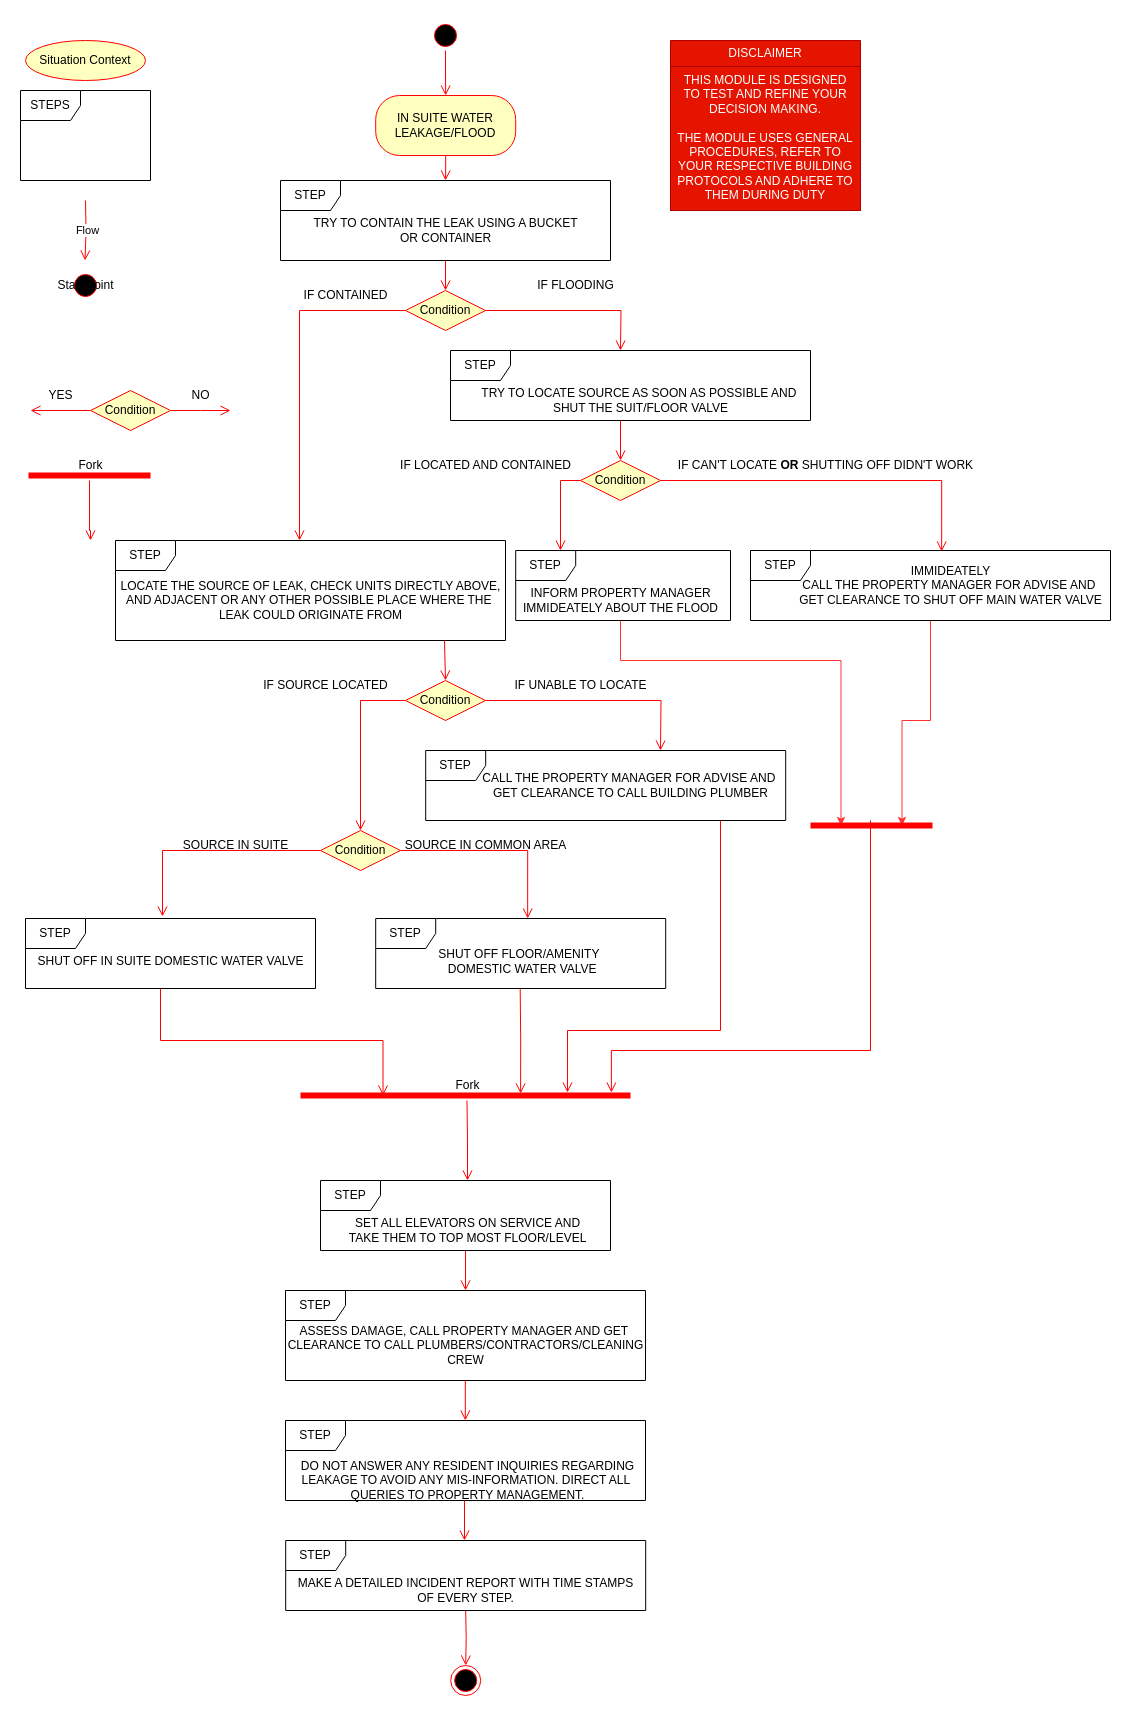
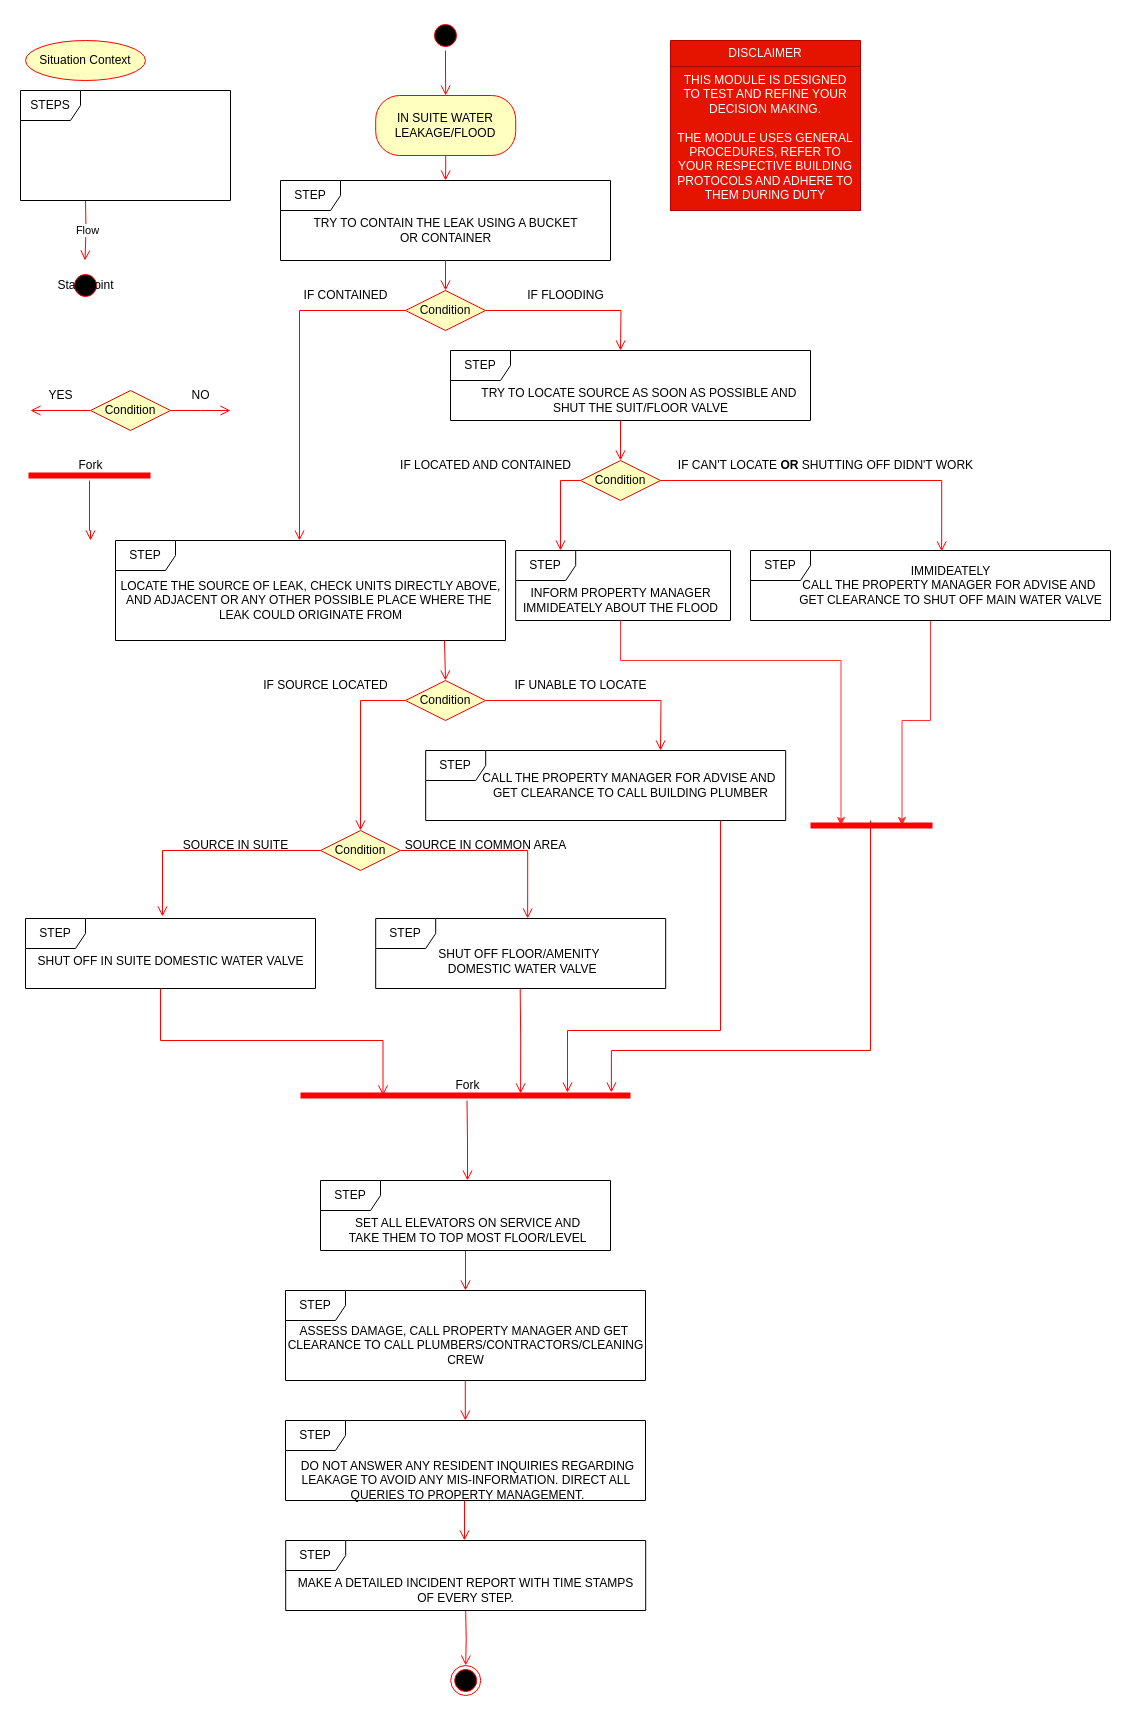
node "STEPS": size 130x90 -> 210x110
node "IF FLOODING": moved (576, 286) -> (566, 296)
